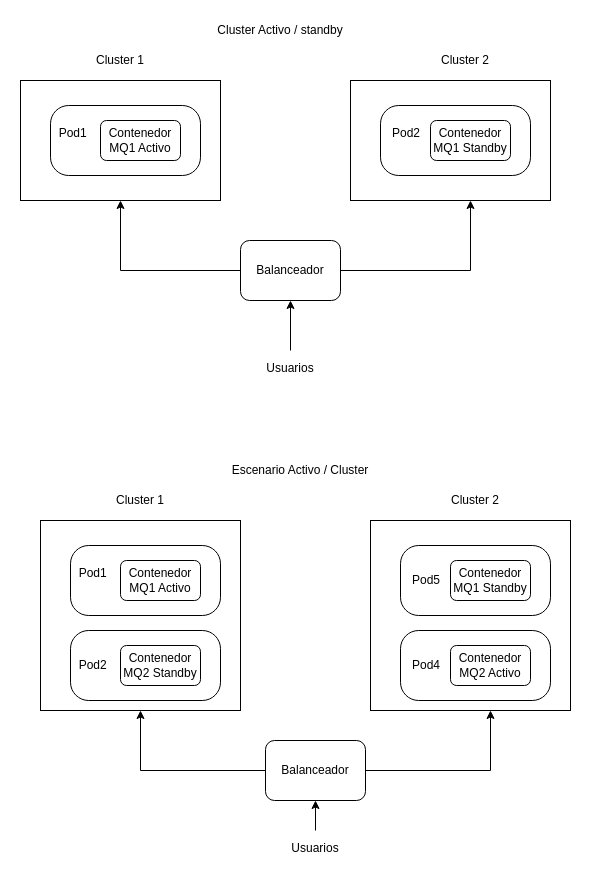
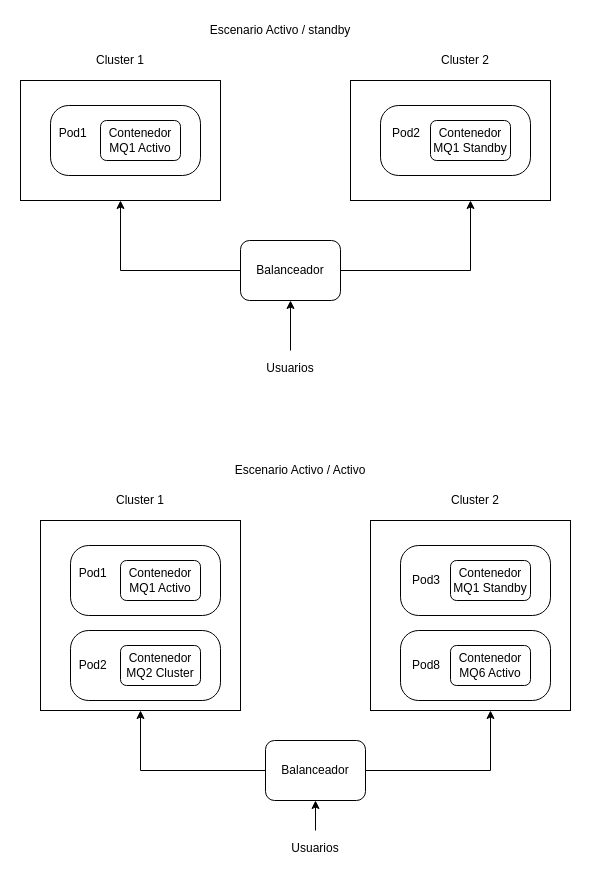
node "Cluster Activo / standby": label "Cluster Activo / standby" -> "Escenario Activo / standby"
node "Escenario Activo / Cluster": label "Escenario Activo / Cluster" -> "Escenario Activo / Activo"
node "Pod5": label "Pod5" -> "Pod3"
node "Contenedor MQ2 Standby": label "Contenedor MQ2 Standby" -> "Contenedor MQ2 Cluster"
node "Pod4": label "Pod4" -> "Pod8"
node "Contenedor MQ2 Activo": label "Contenedor MQ2 Activo" -> "Contenedor MQ6 Activo"
